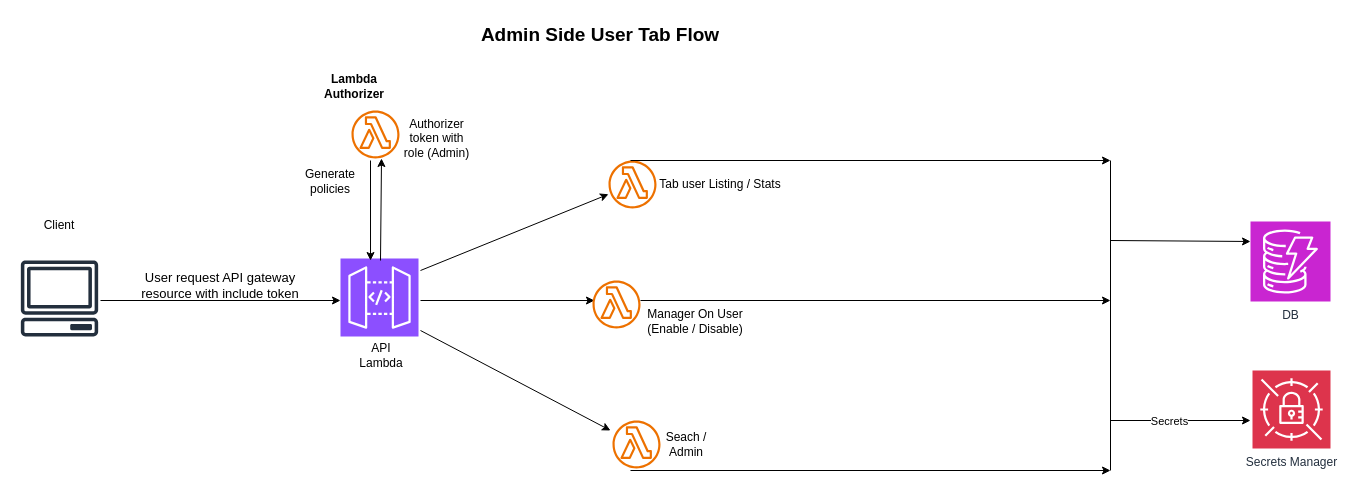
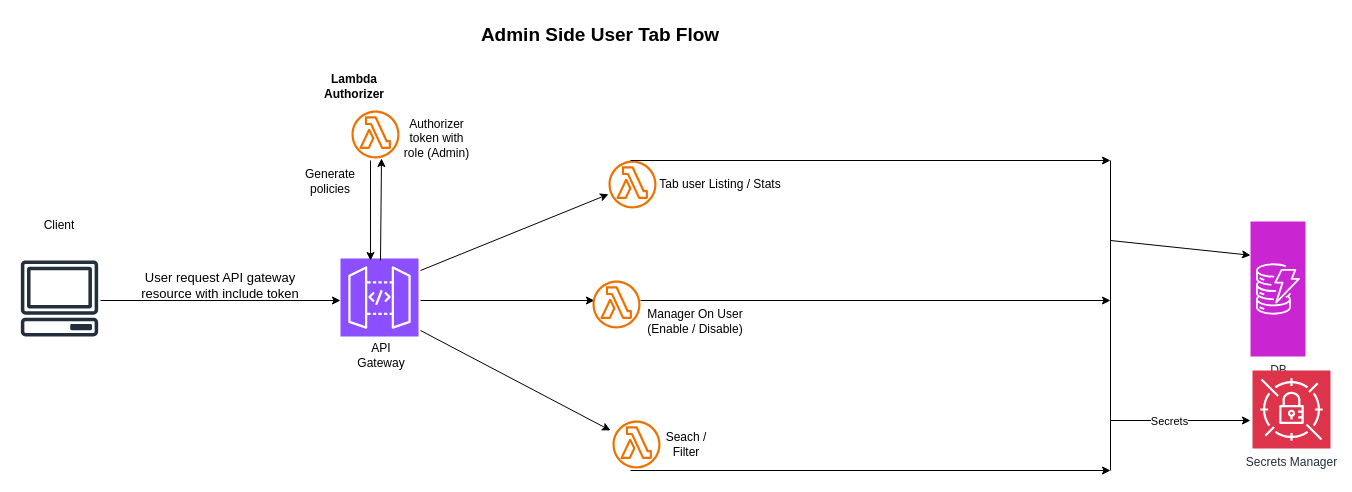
node "DB": size 80x80 -> 55x135
node "API Lambda": label "API Lambda" -> "API Gateway"
node "Seach / Admin": label "Seach / Admin" -> "Seach / Filter"
